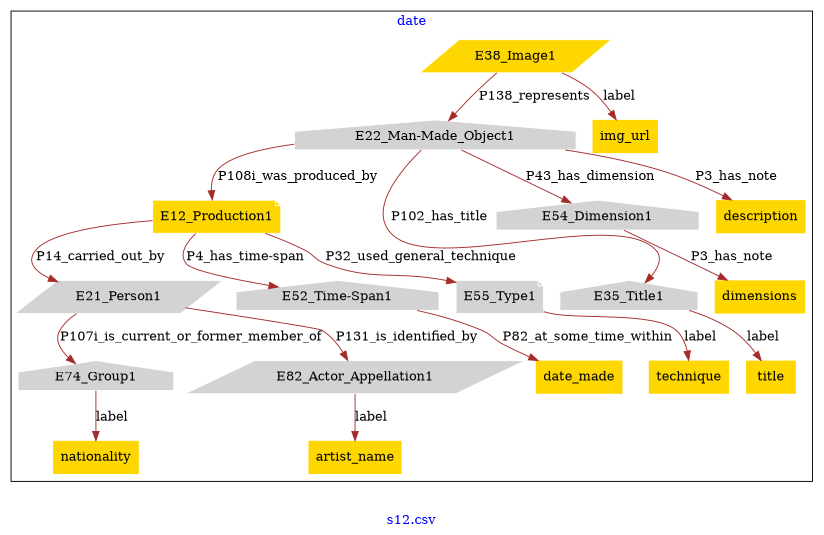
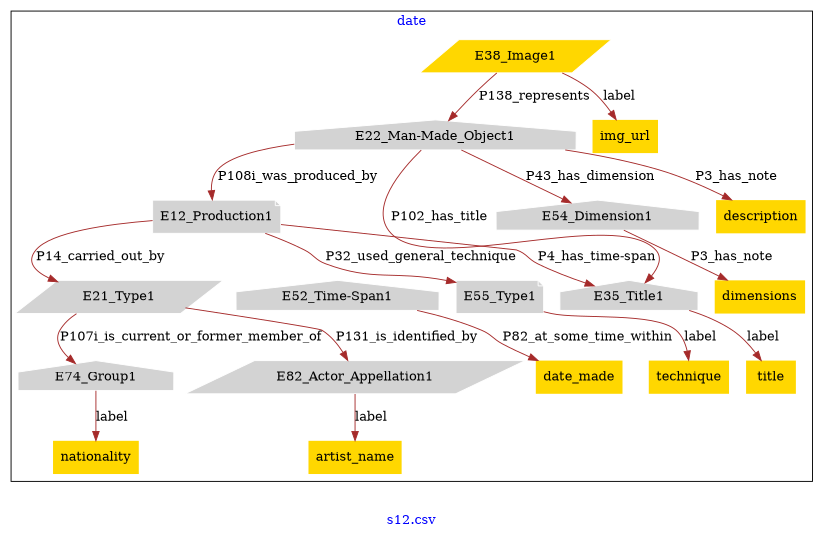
node "E12_Production1": fillcolor gold -> lightgray
edge "E12_Production1" -> "E52_Time-Span1": now "E12_Production1" -> "E35_Title1"
node "E21_Person1": label "E21_Person1" -> "E21_Type1"
